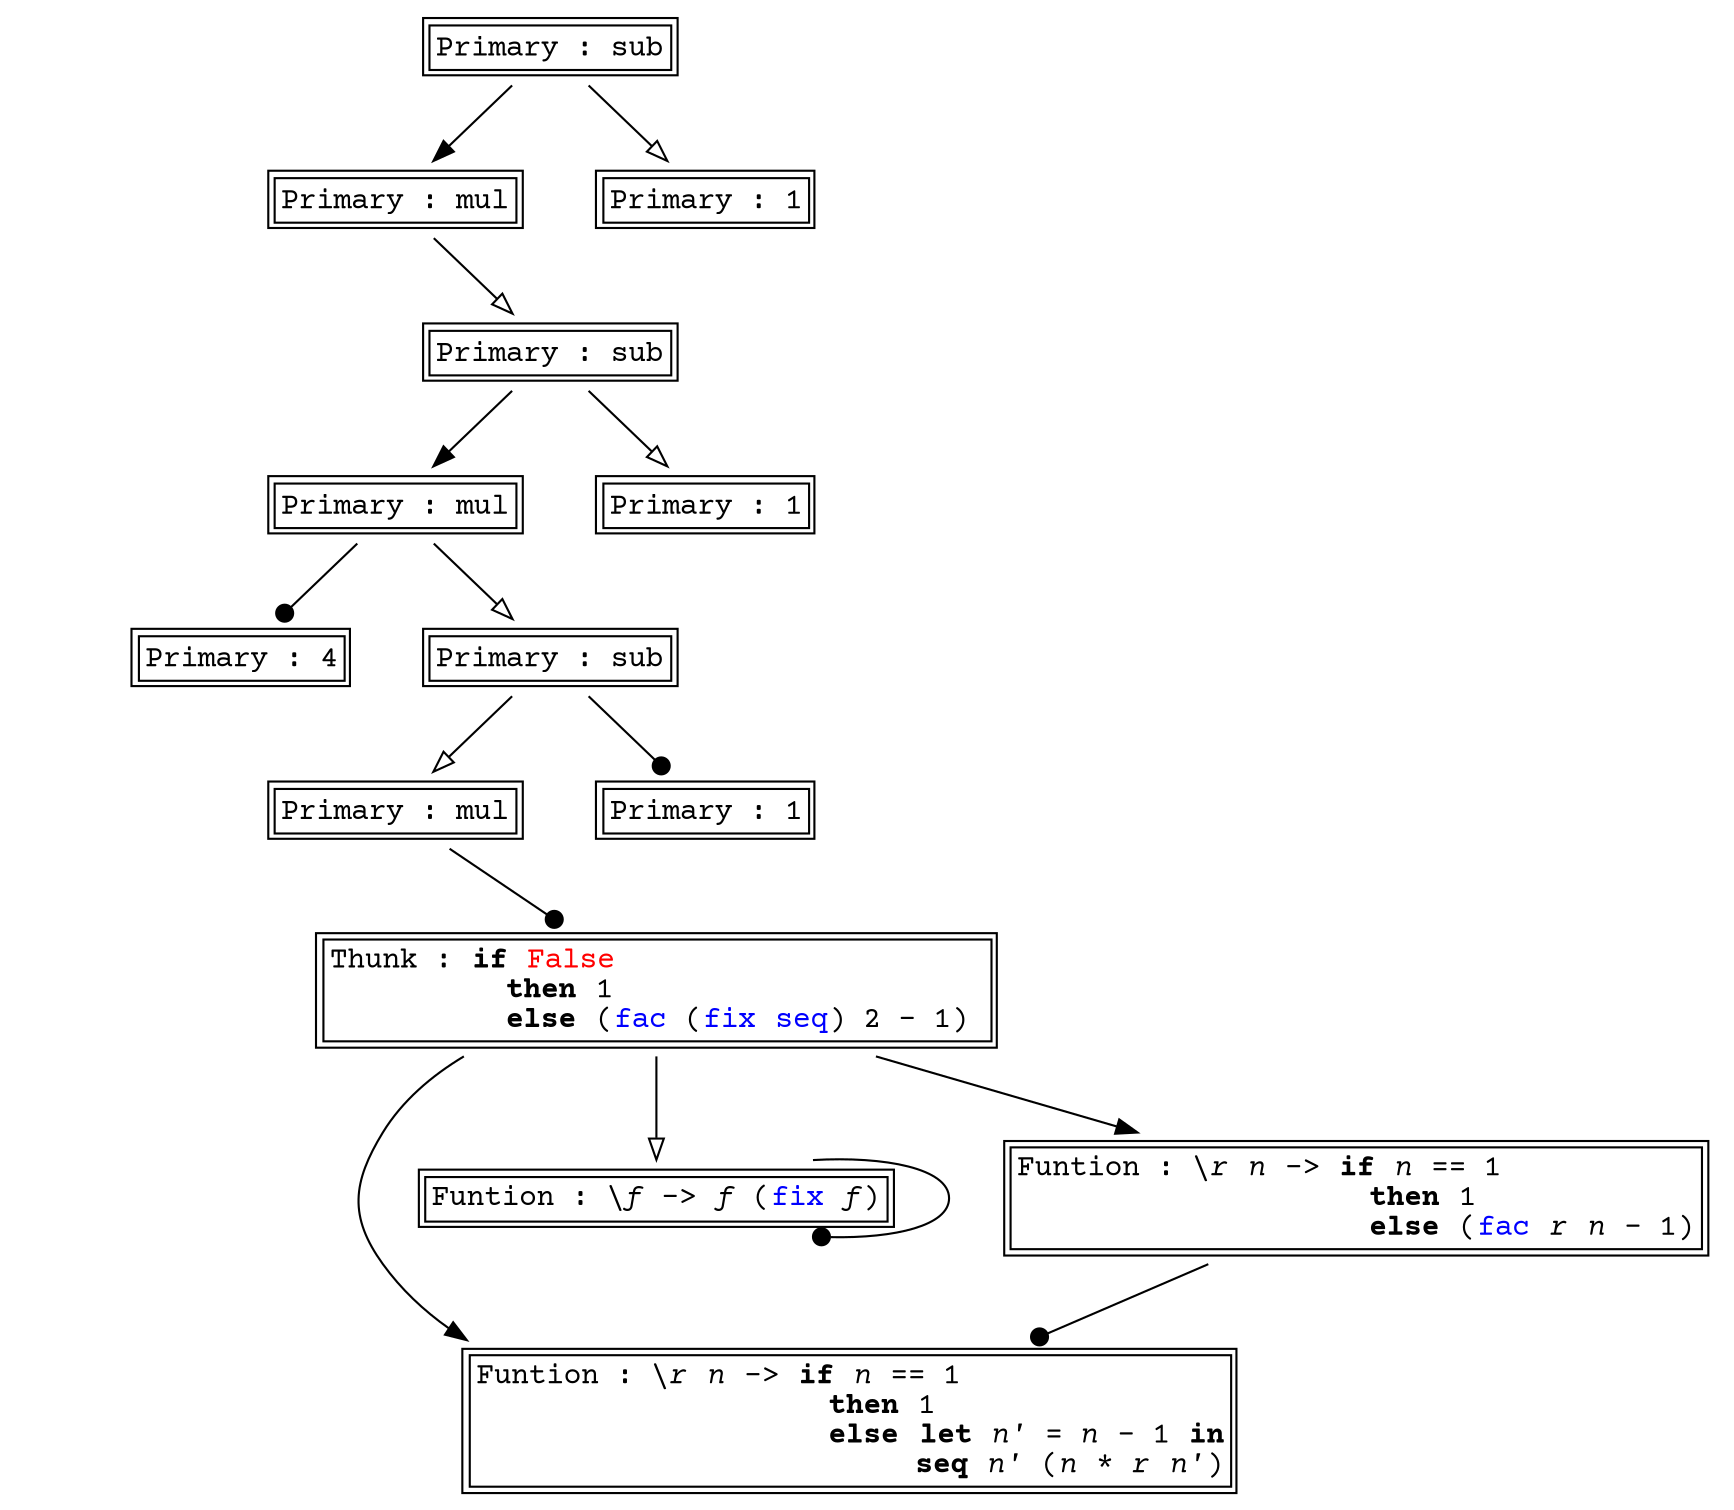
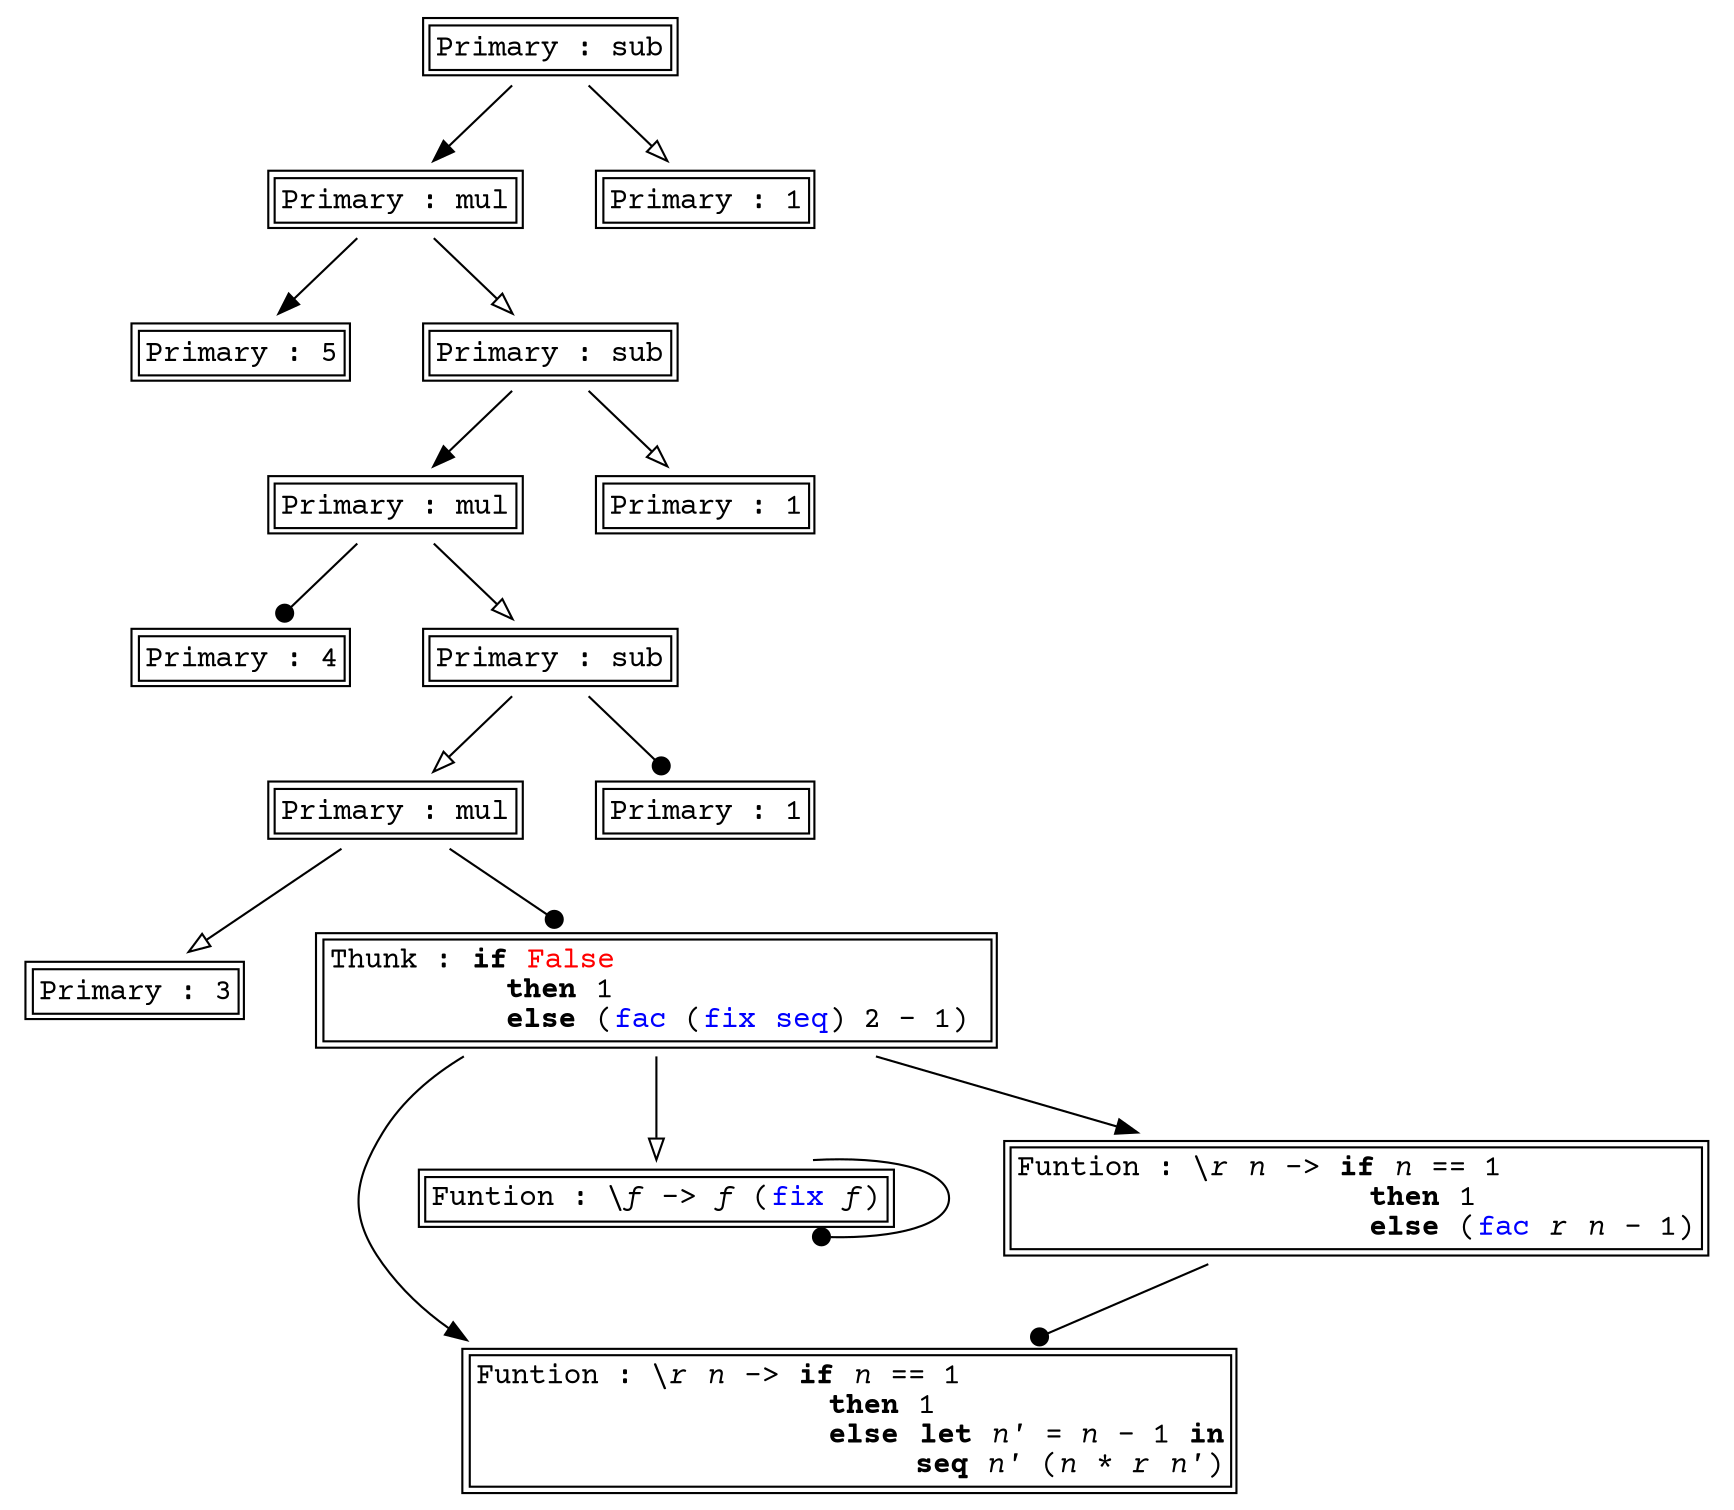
node "Primary : 5": added
node "Primary : 3": added
